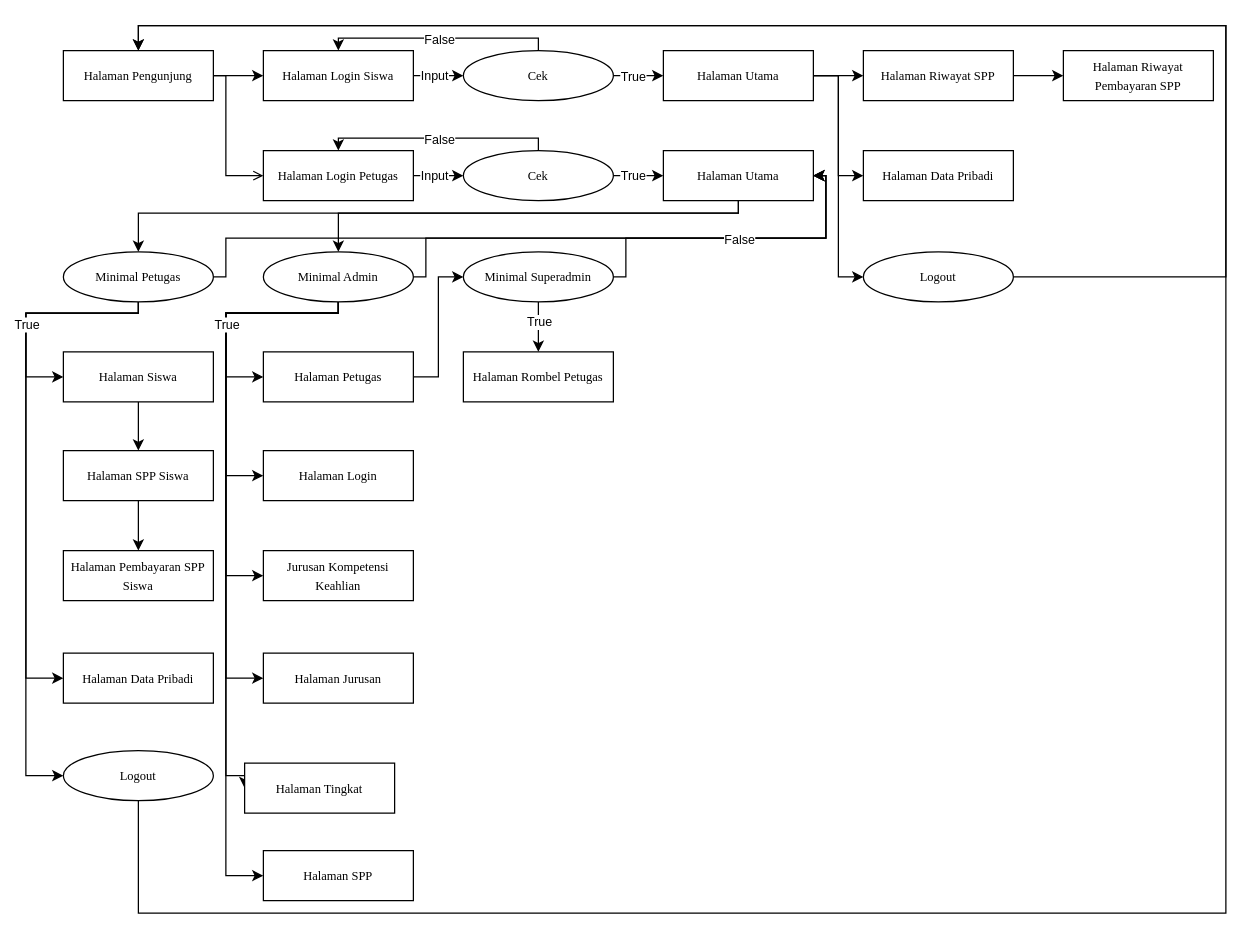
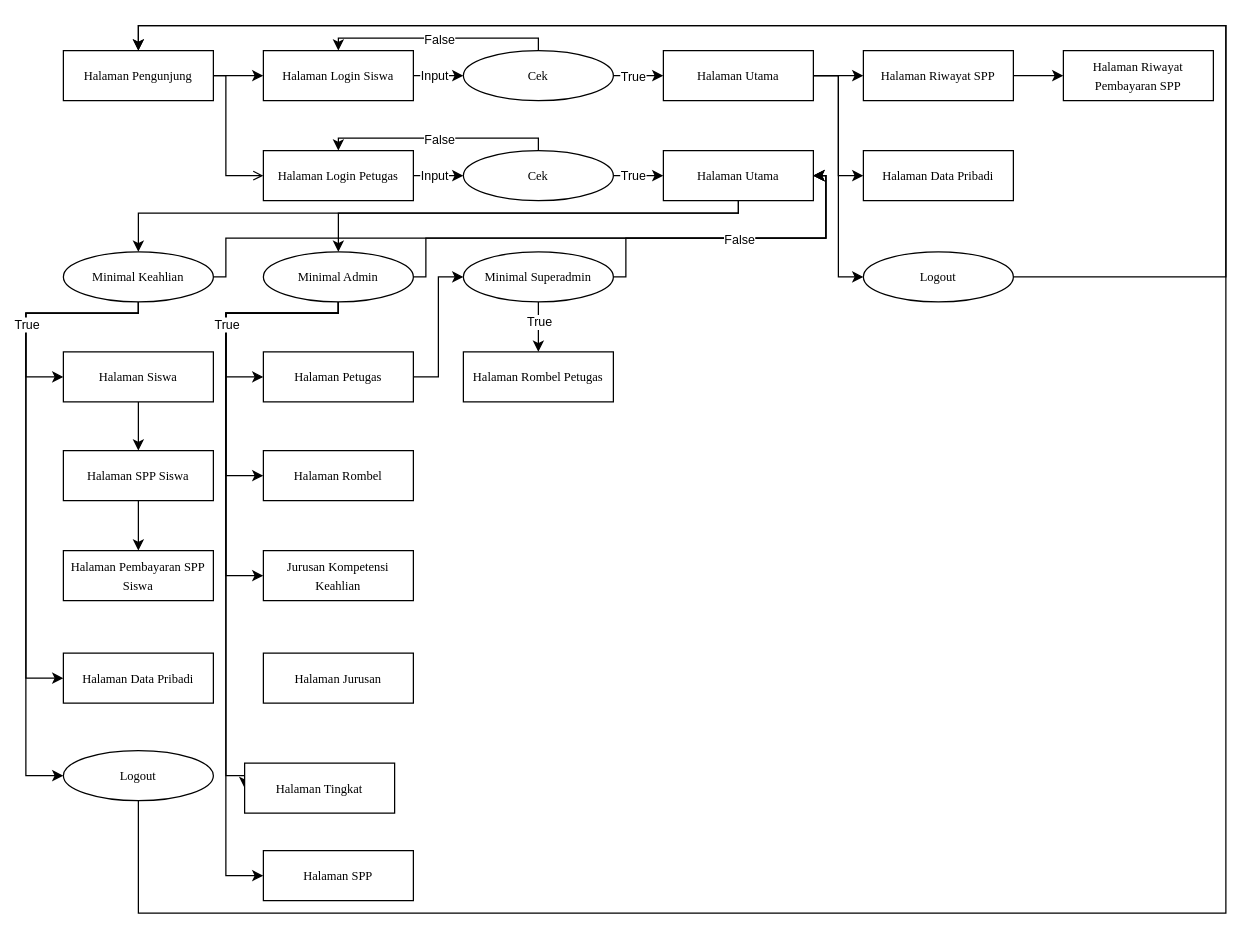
node "Minimal Petugas": label "Minimal Petugas" -> "Minimal Keahlian"
node "Halaman Login": label "Halaman Login" -> "Halaman Rombel"
edge "Minimal Admin" -> "Halaman Jurusan": removed
